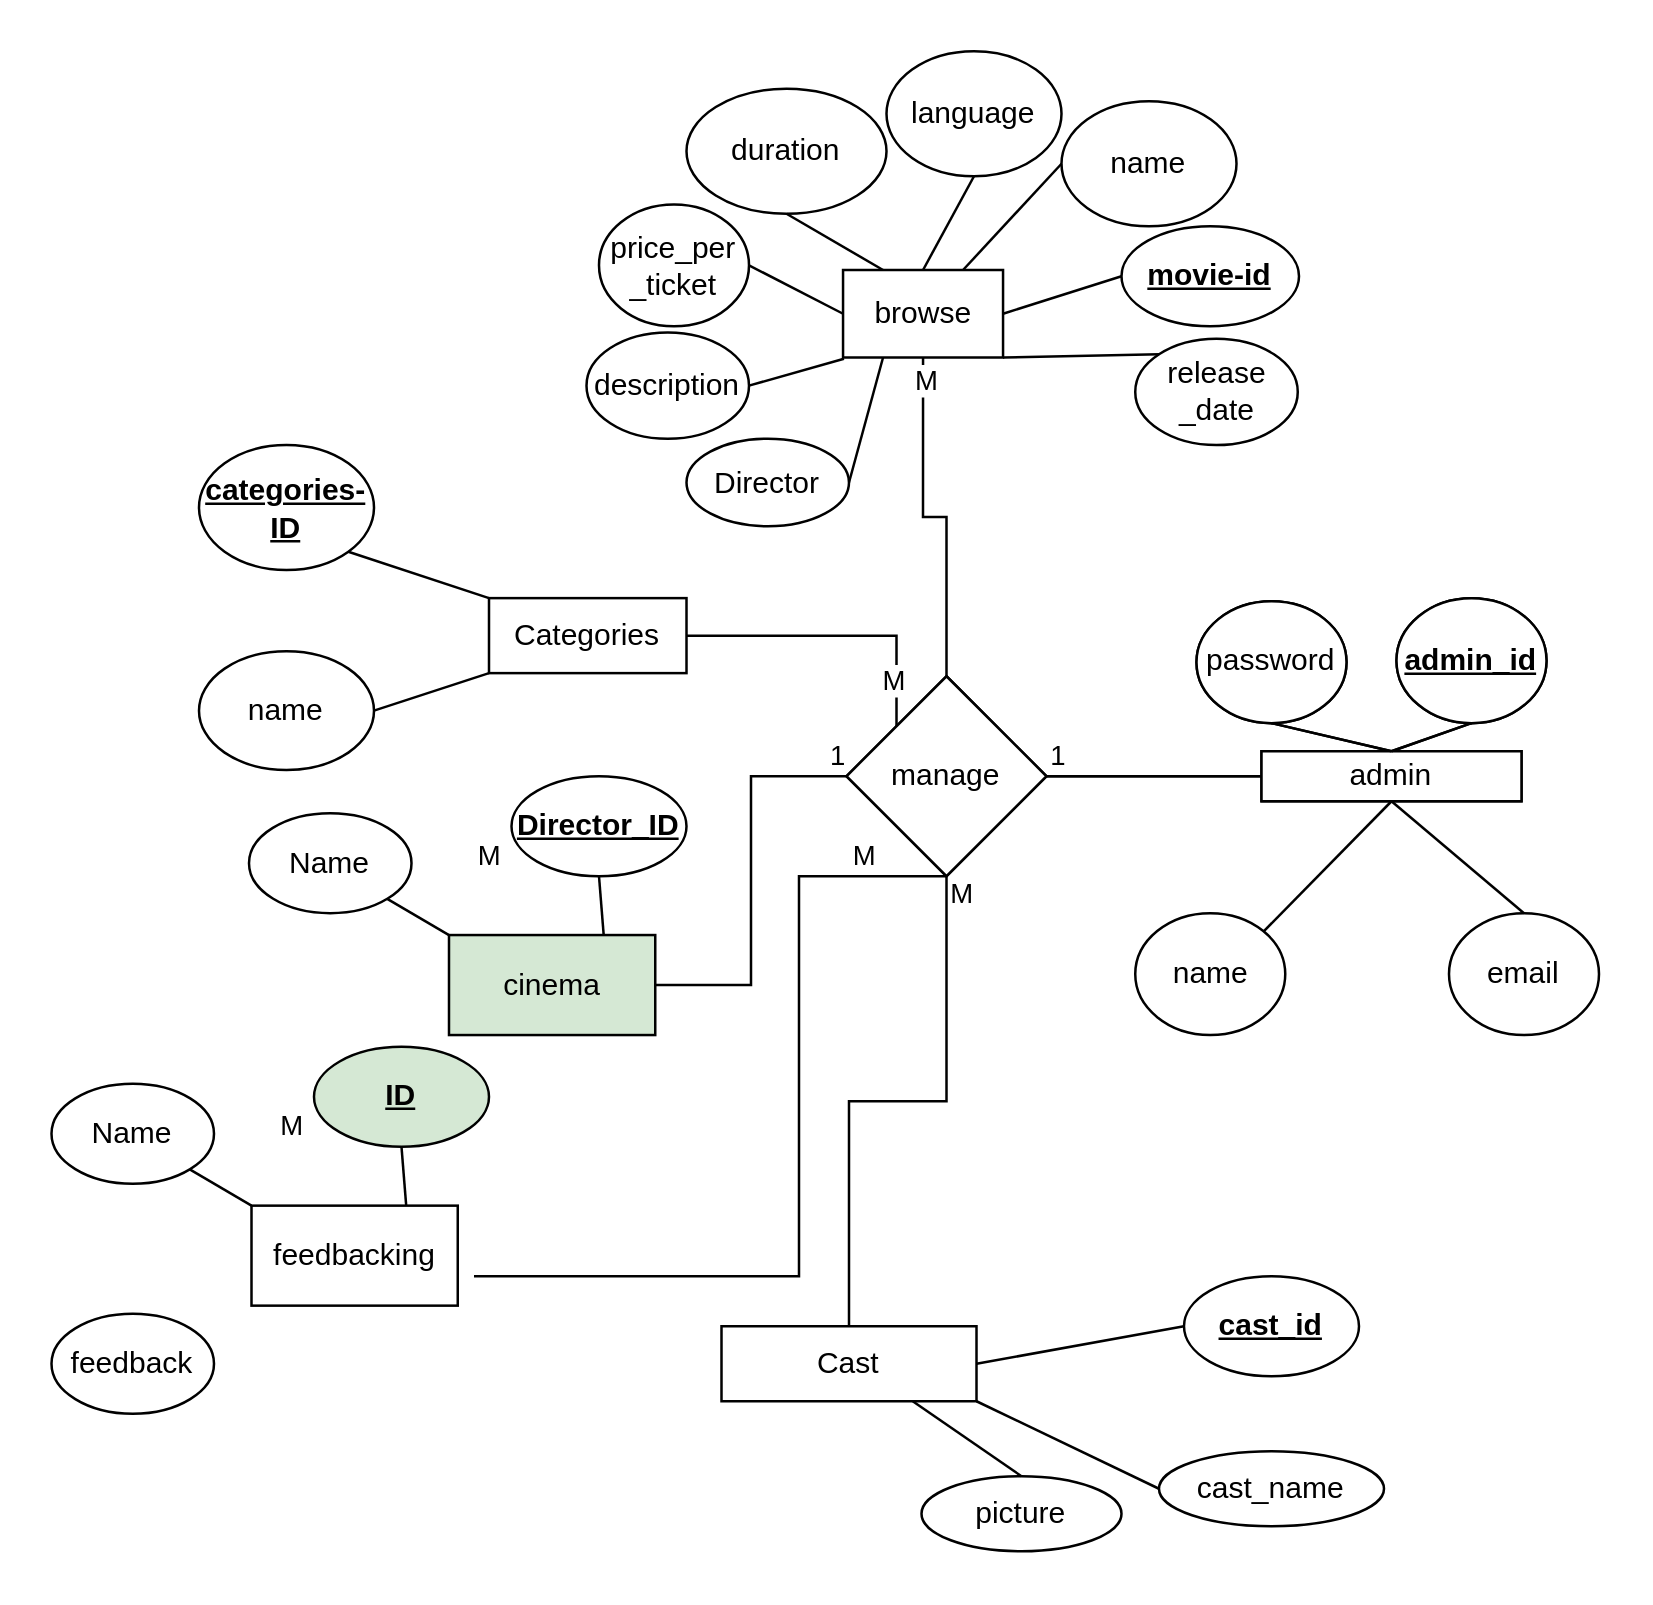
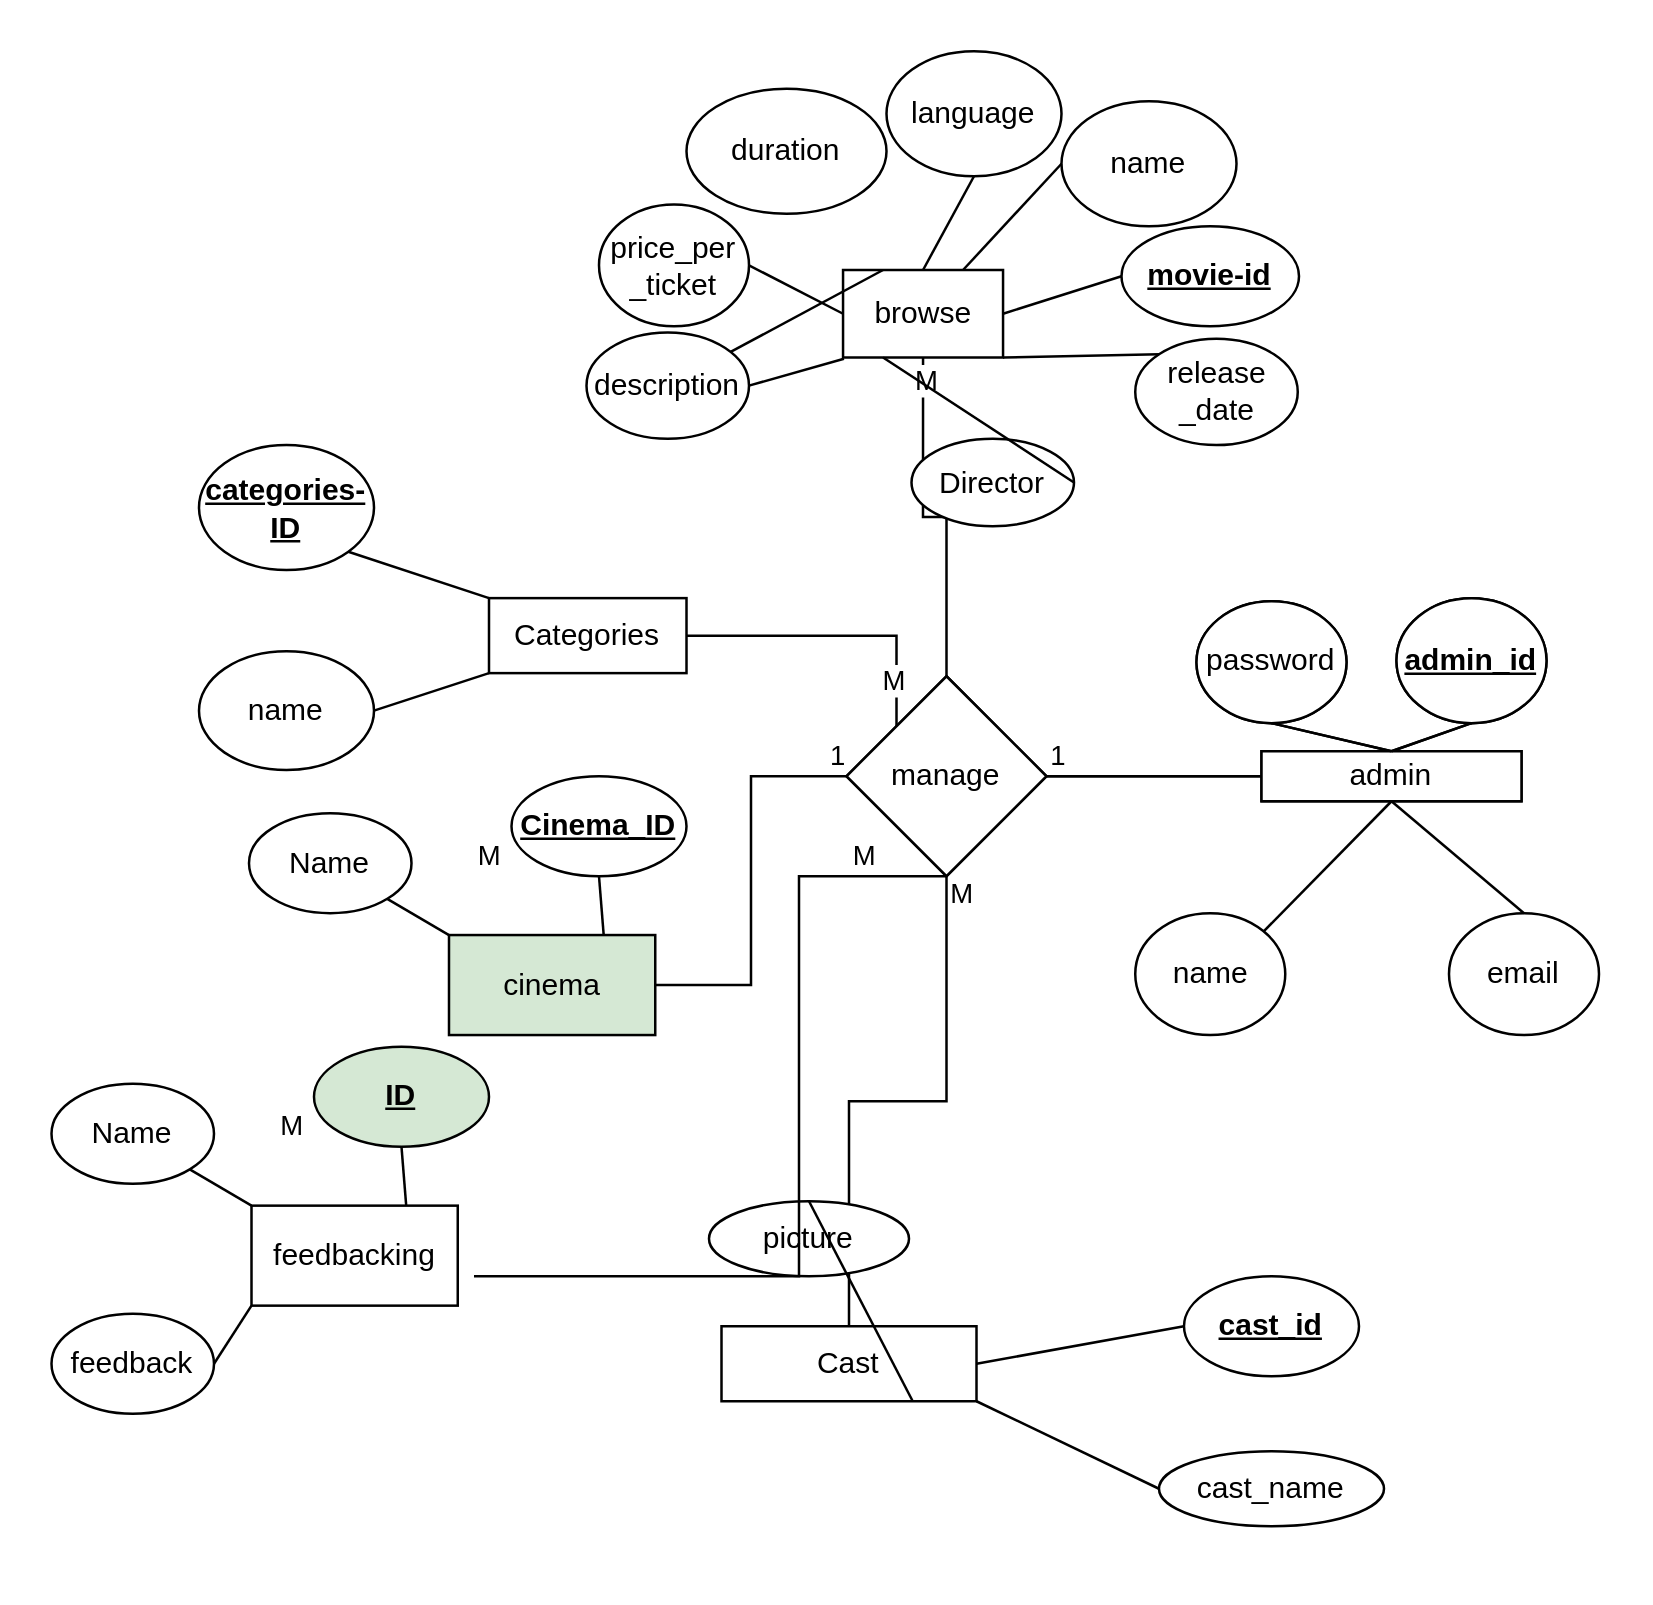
edge "duration" -- "browse": now "description" -- "browse"
node "Director": moved (768, 483) -> (993, 483)
node "Director_ID": label "Director_ID" -> "Cinema_ID"
edge "feedbacking" -- "feedback": added
node "picture": moved (1021, 1514) -> (809, 1239)
